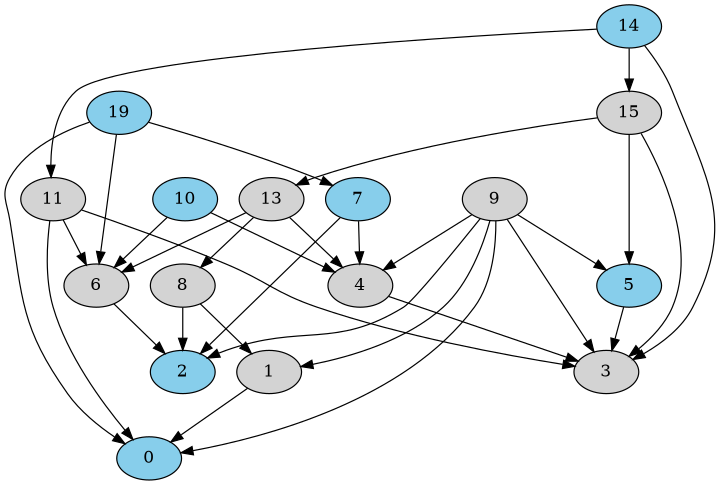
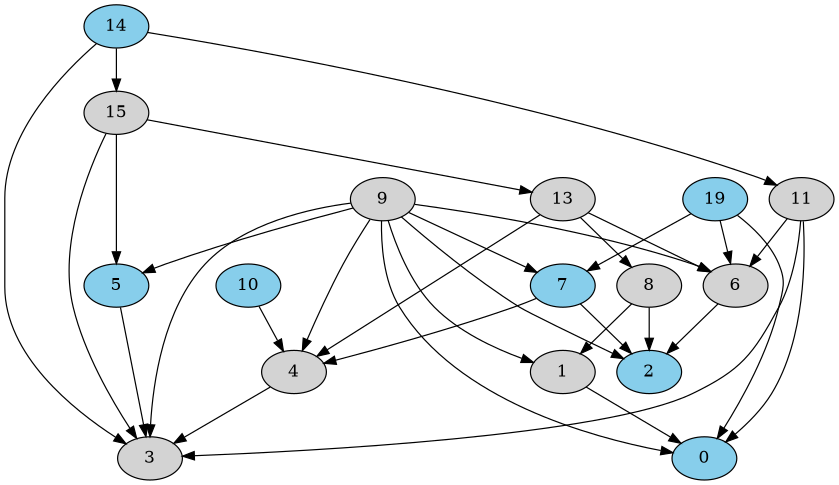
edge "10" -> "6": now "9" -> "6"
edge "9" -> "7": added
